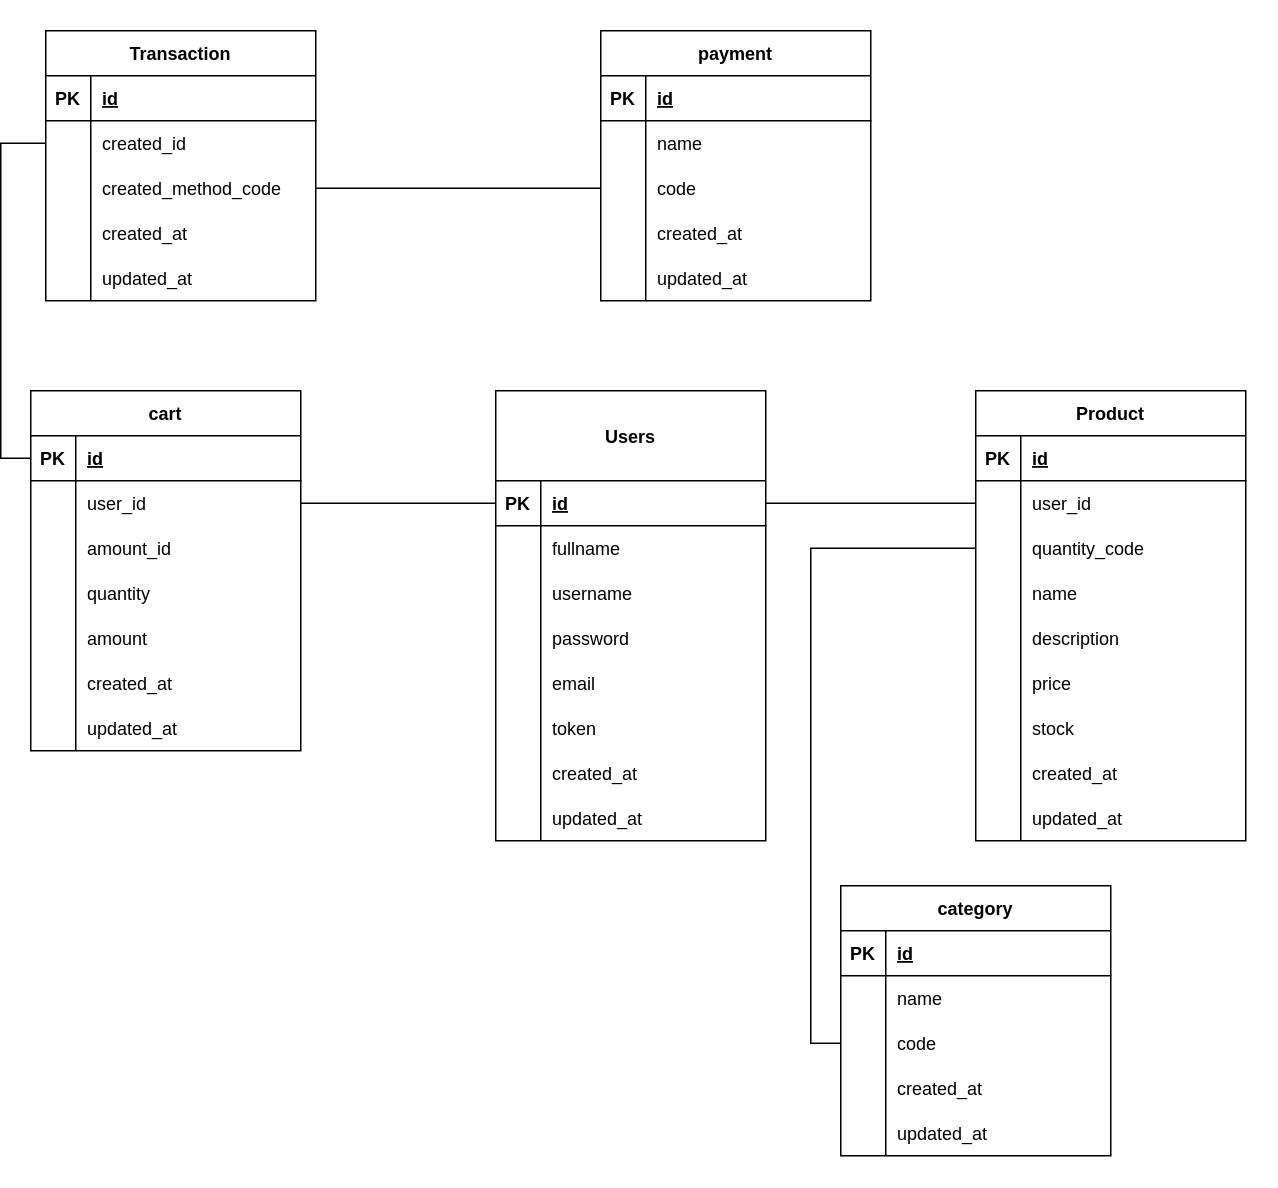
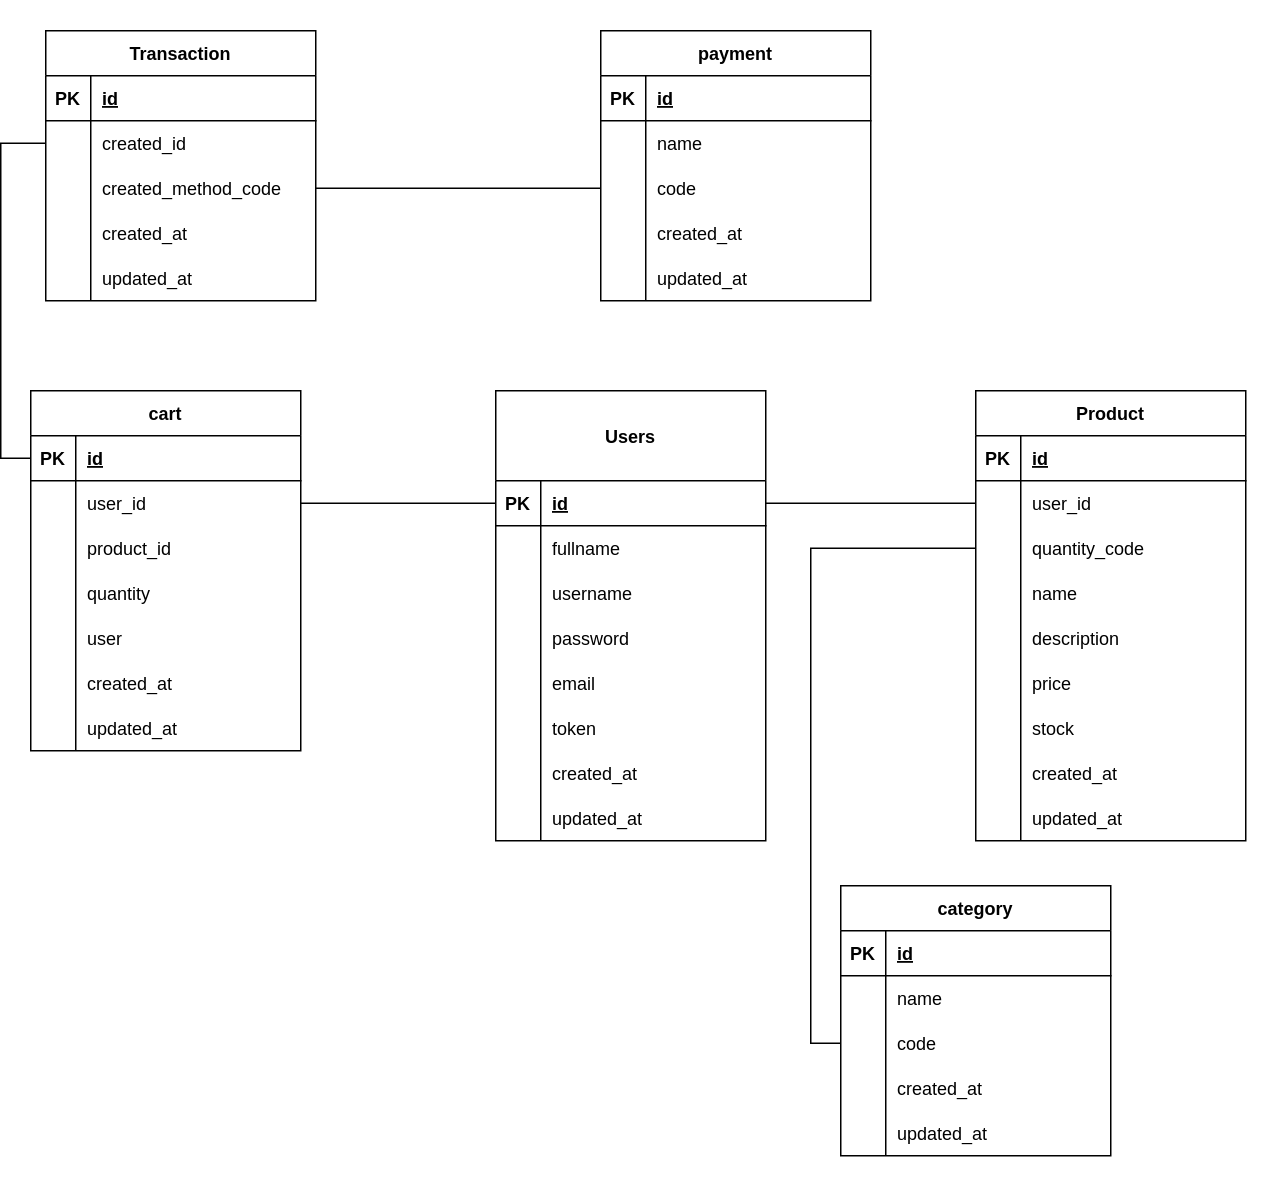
node "amount_id": label "amount_id" -> "product_id"
node "amount": label "amount" -> "user"
